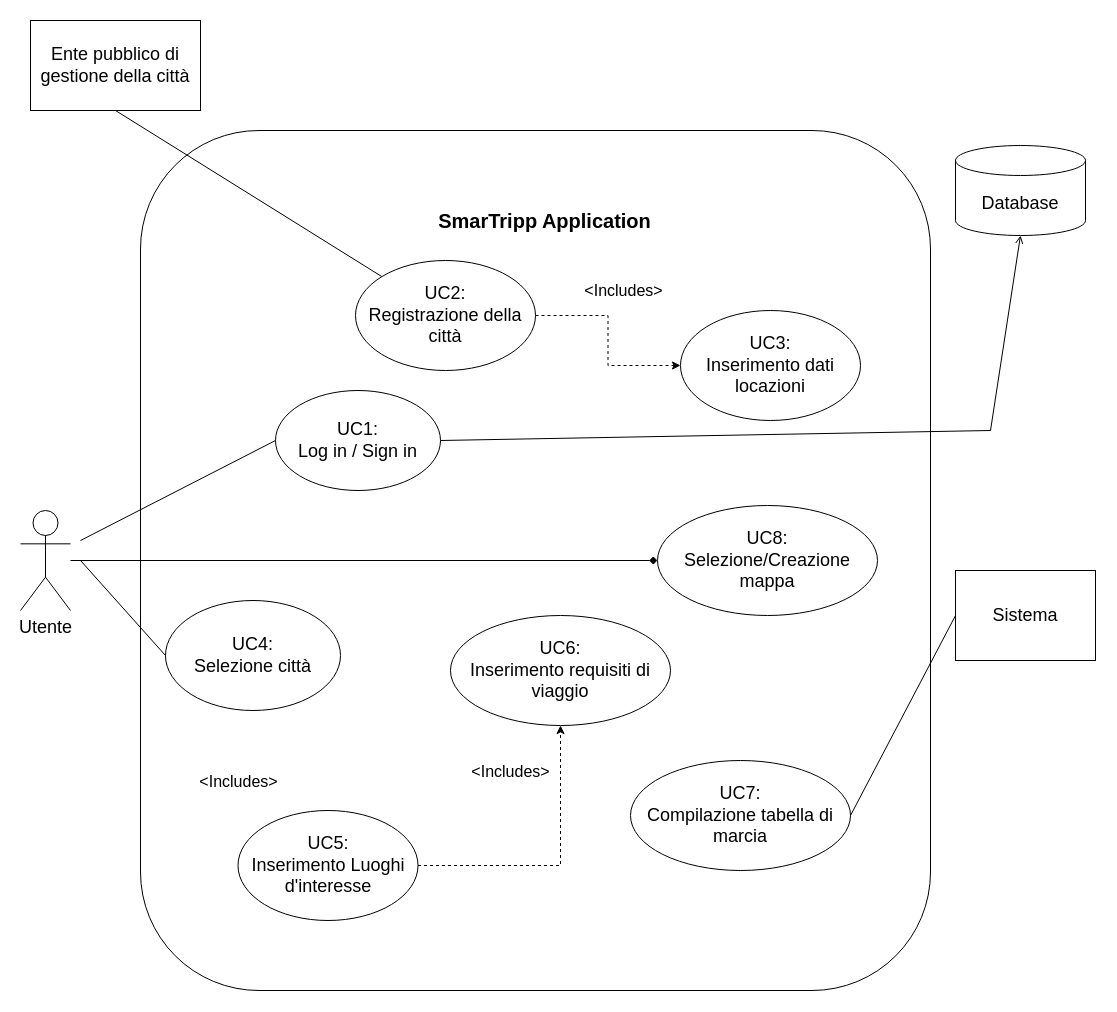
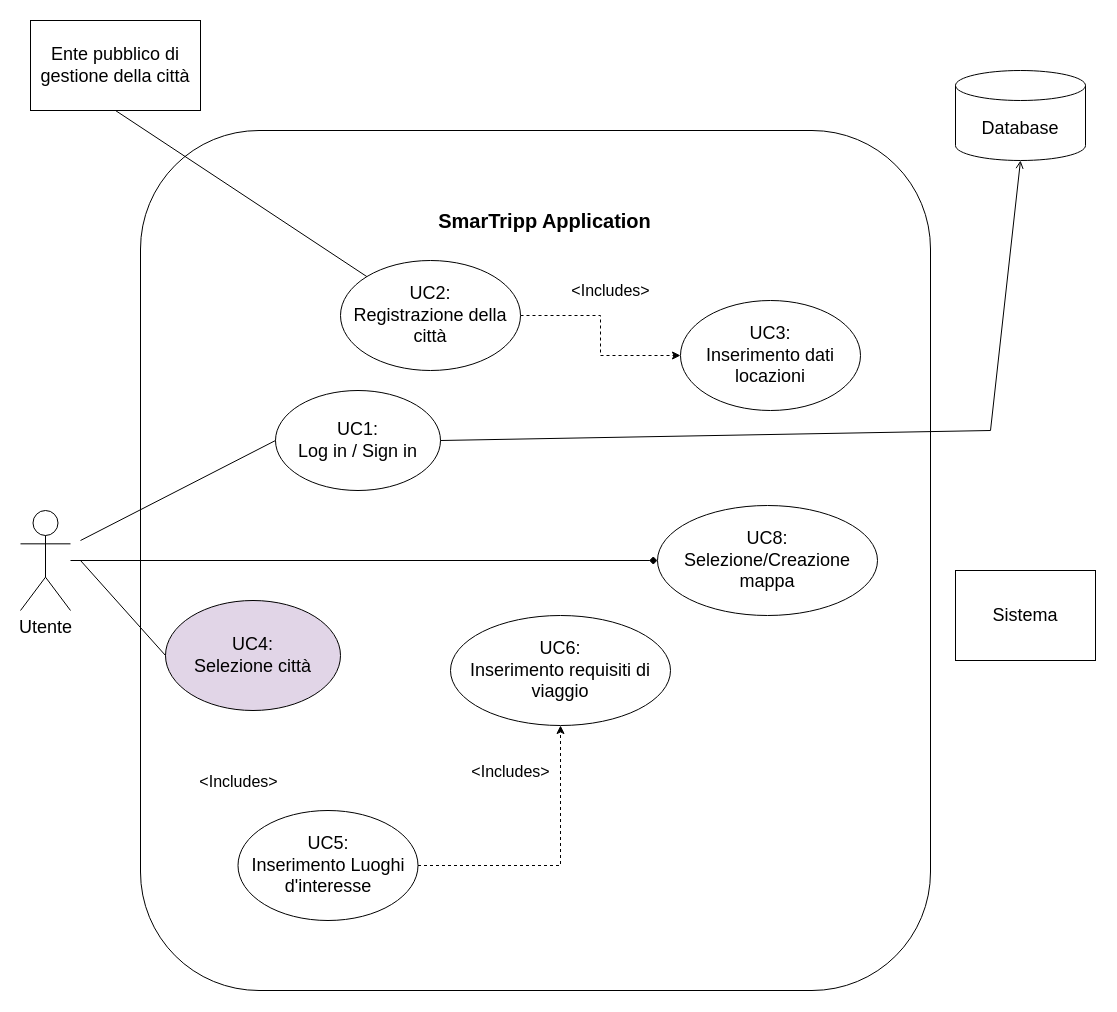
node "Database": moved (1021, 191) -> (1021, 116)
node "UC2: Registrazione della città": moved (446, 316) -> (431, 316)
node "UC3: Inserimento dati locazioni": moved (771, 366) -> (771, 356)
node "UC4: Selezione città": fillcolor #ffffff -> #e1d5e7
edge "Sistema" -- "UC7: Compilazione tabella di marcia": removed
node "UC7: Compilazione tabella di marcia": removed
